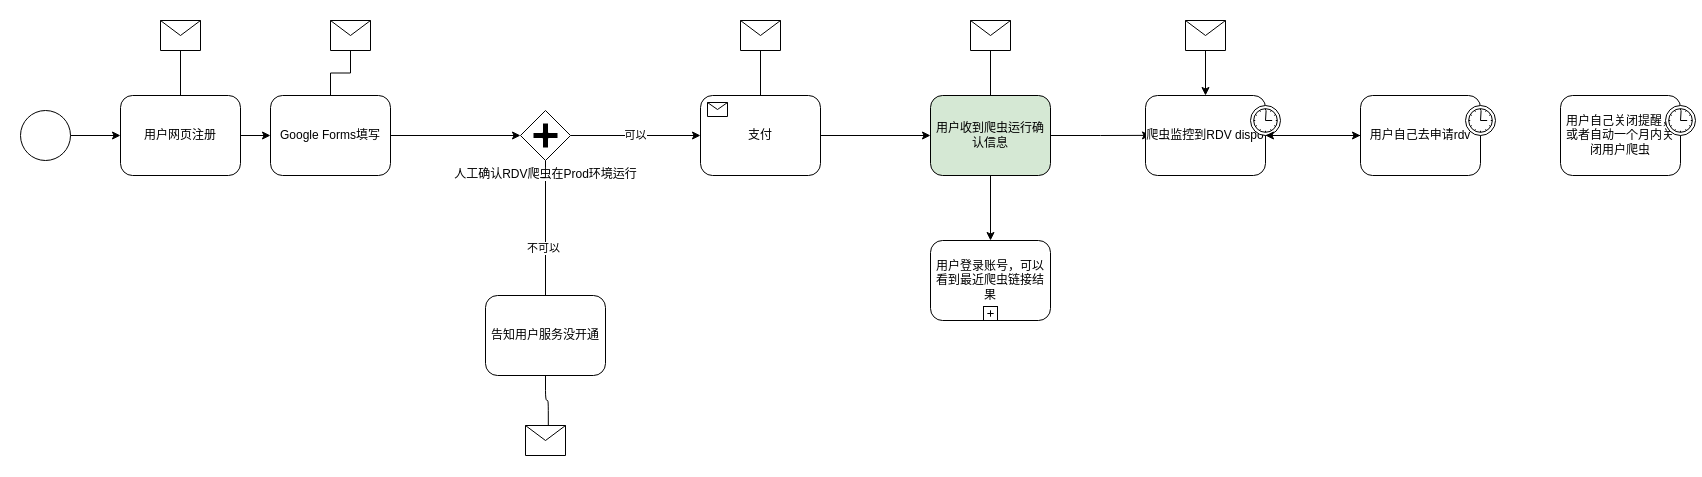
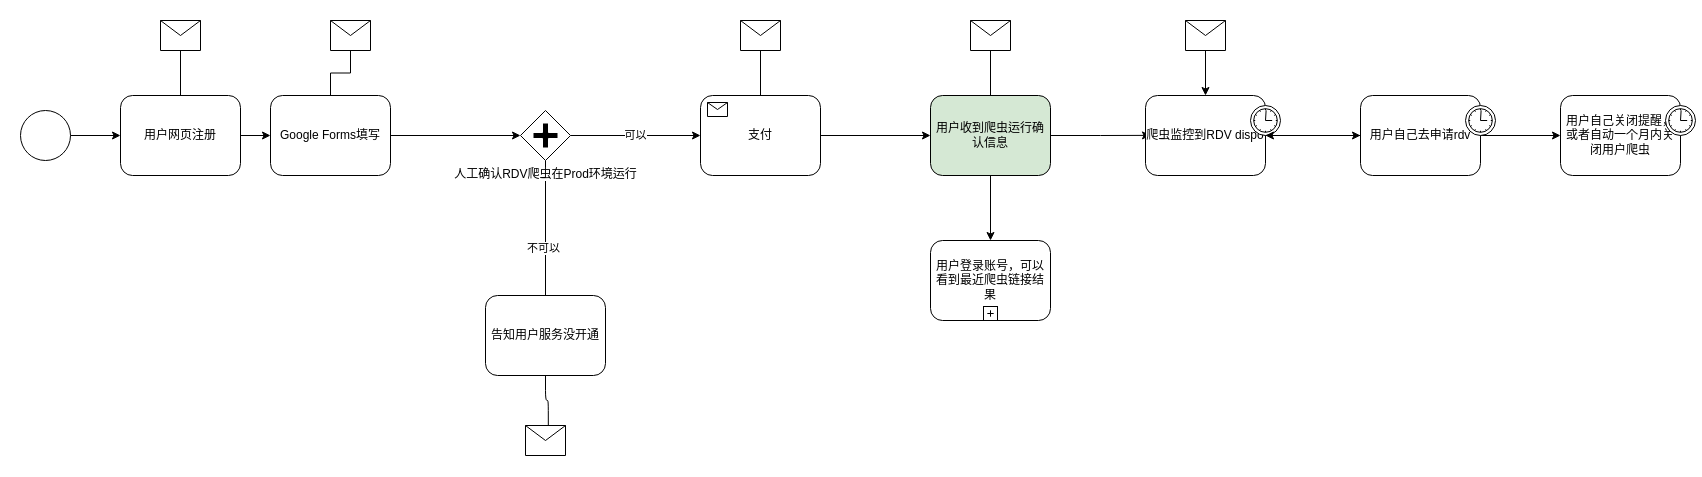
edge "用户自己去申请rdv" -> "用户自己关闭提醒，或者自动一个月内关闭用户爬虫": added
